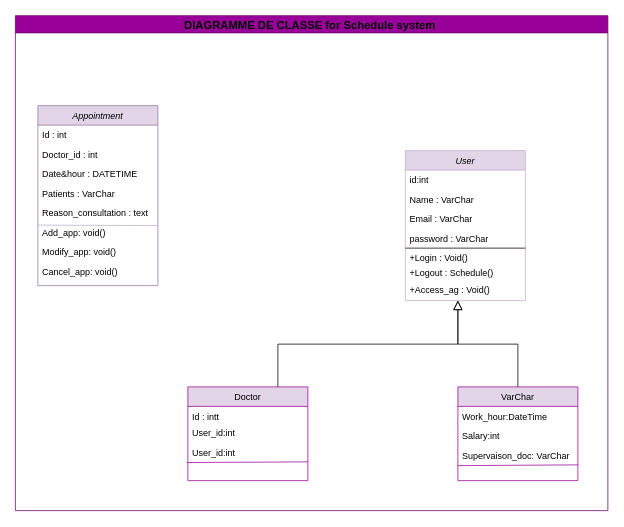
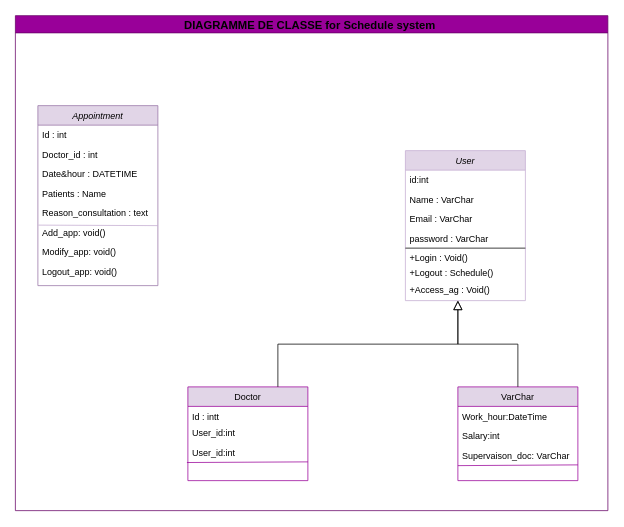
node "Patients : VarChar": label "Patients : VarChar" -> "Patients : Name"
node "Cancel_app: void()": label "Cancel_app: void()" -> "Logout_app: void()"
